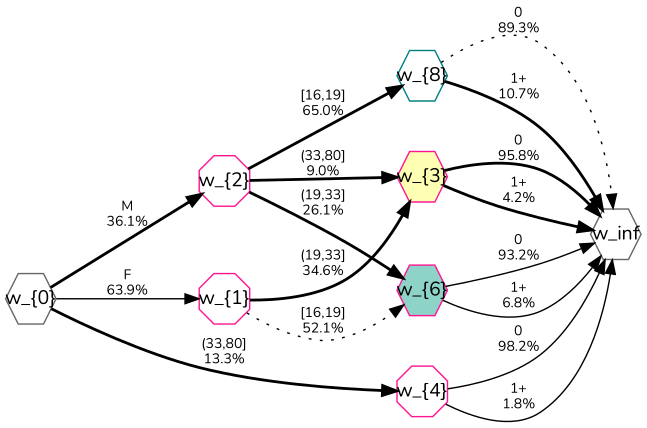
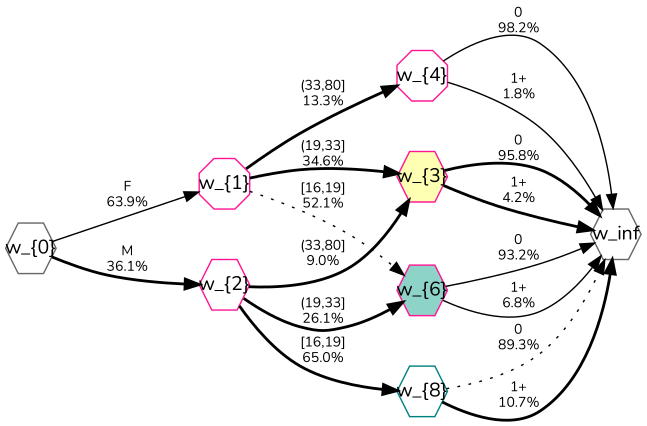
node "w_{2}": shape octagon -> hexagon
edge "w_{0}" -> "w_{4}": now "w_{1}" -> "w_{4}"
